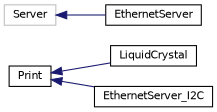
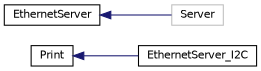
edge "EthernetServer" -> "Server": reversed
node "LiquidCrystal": removed
